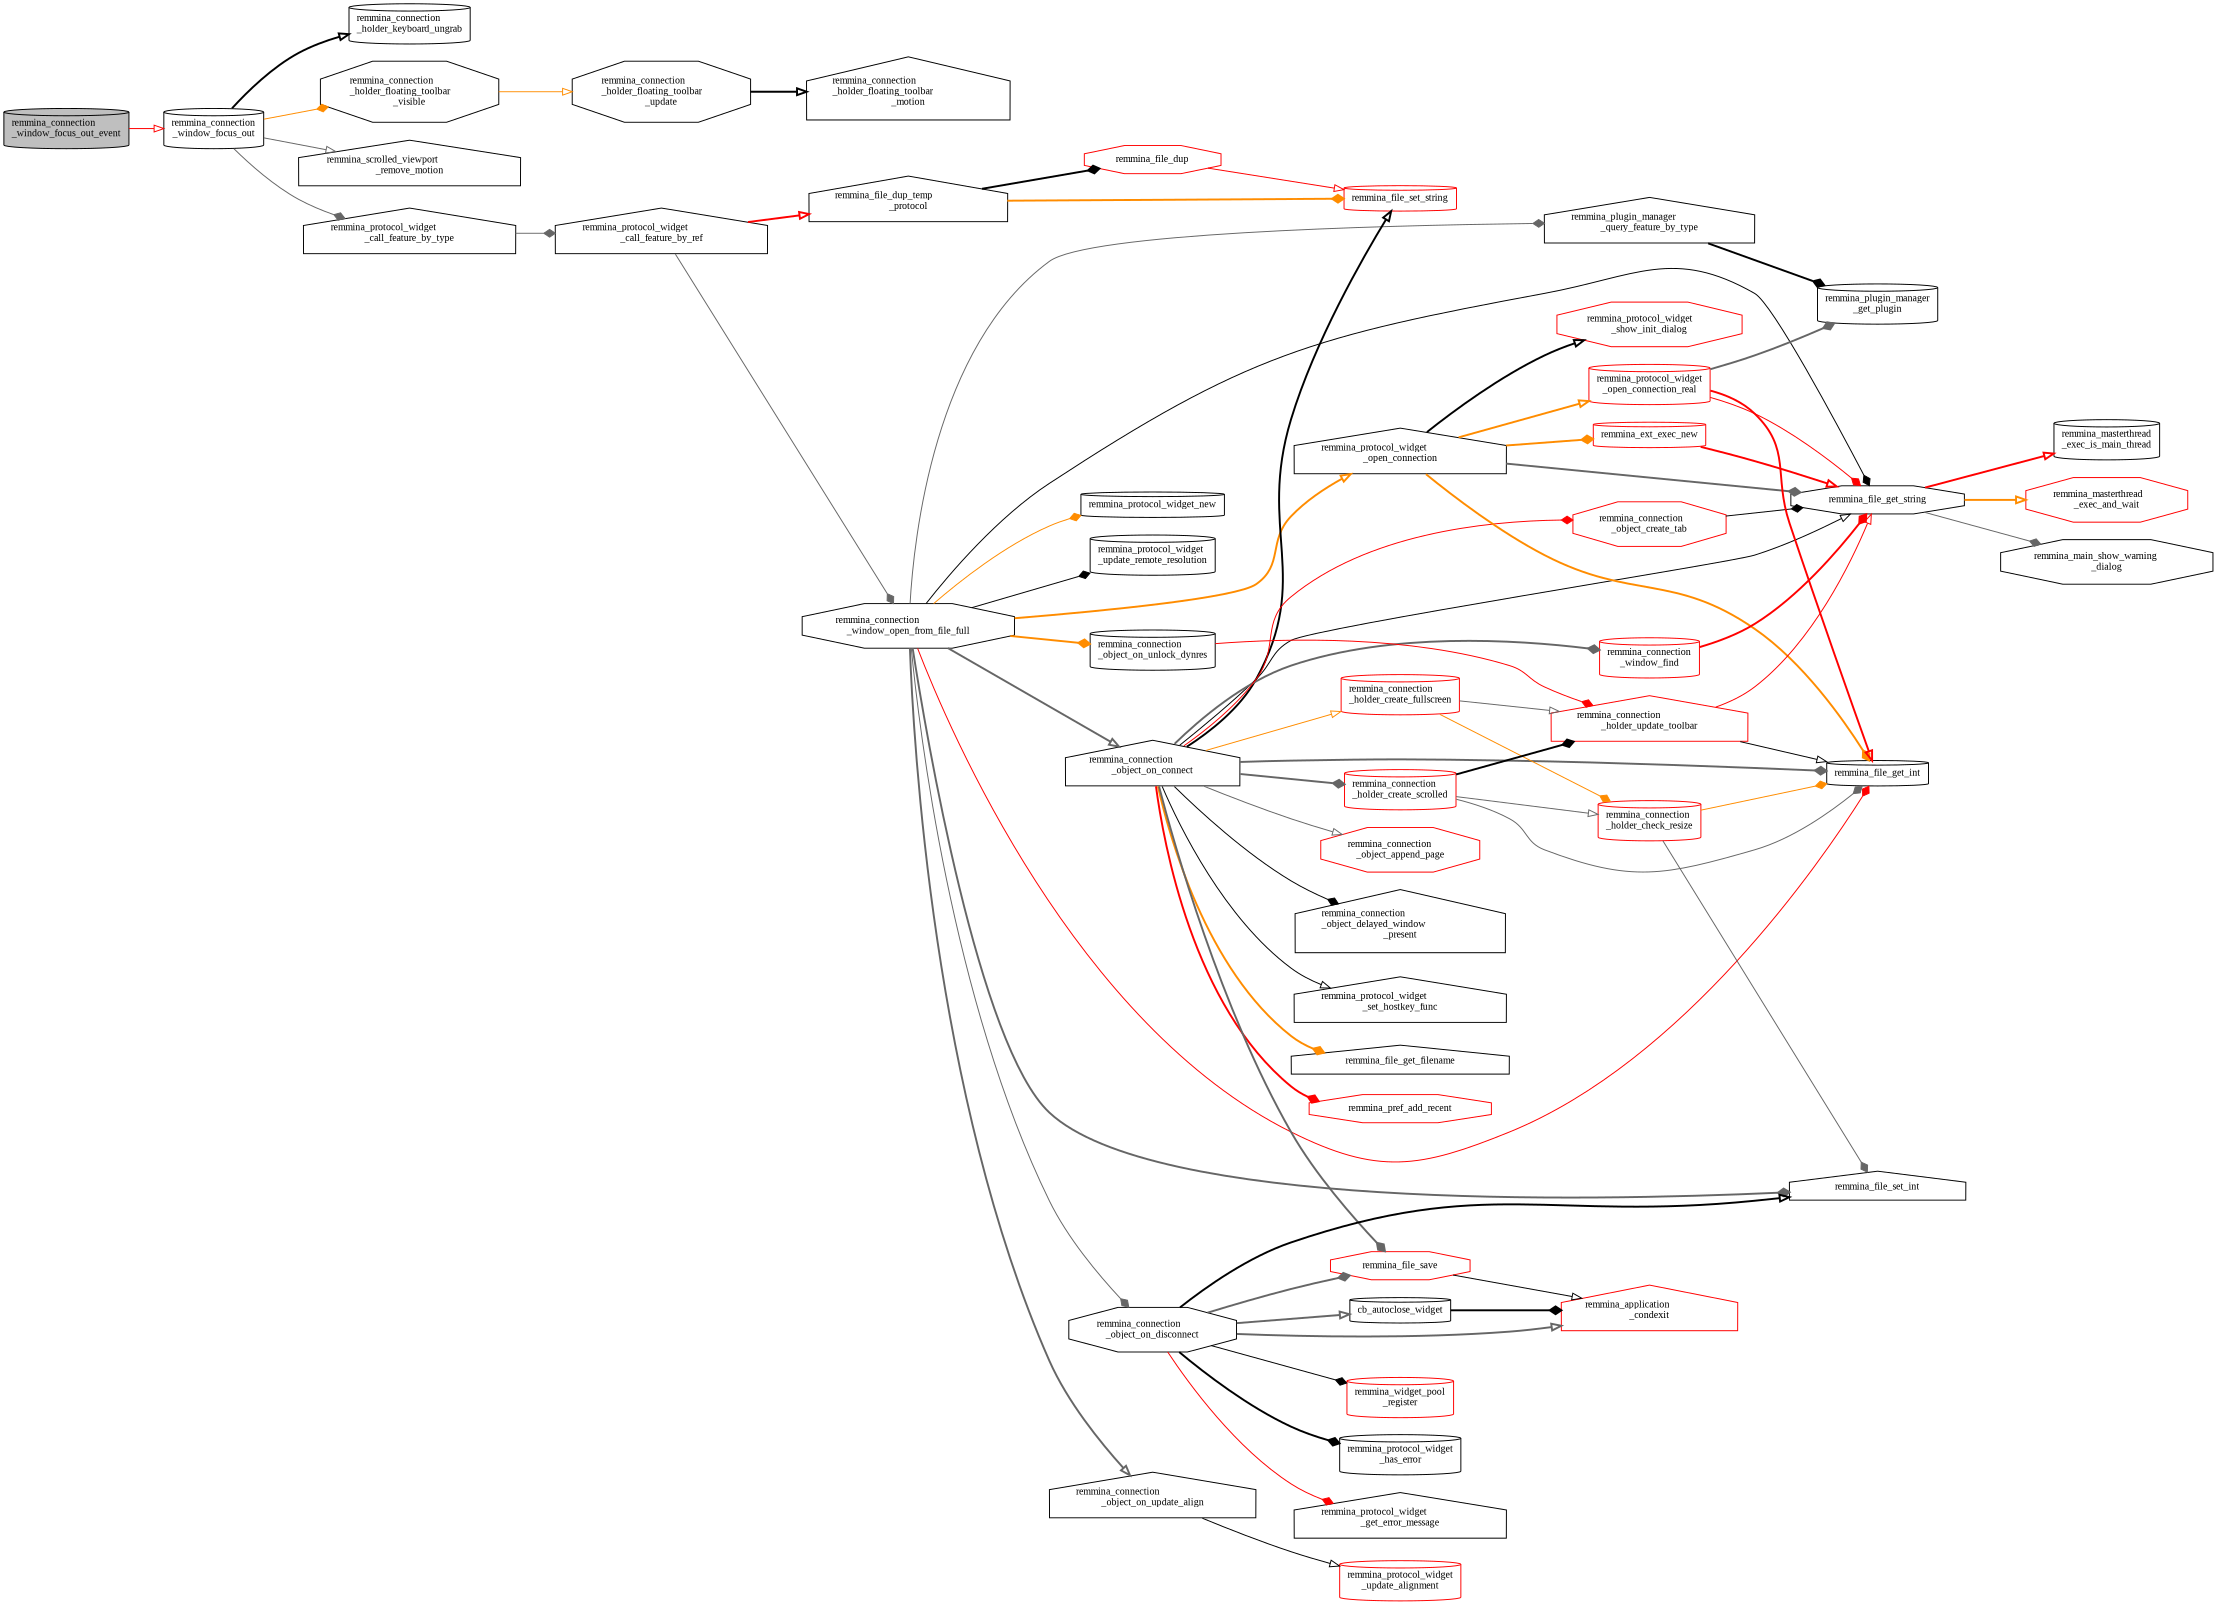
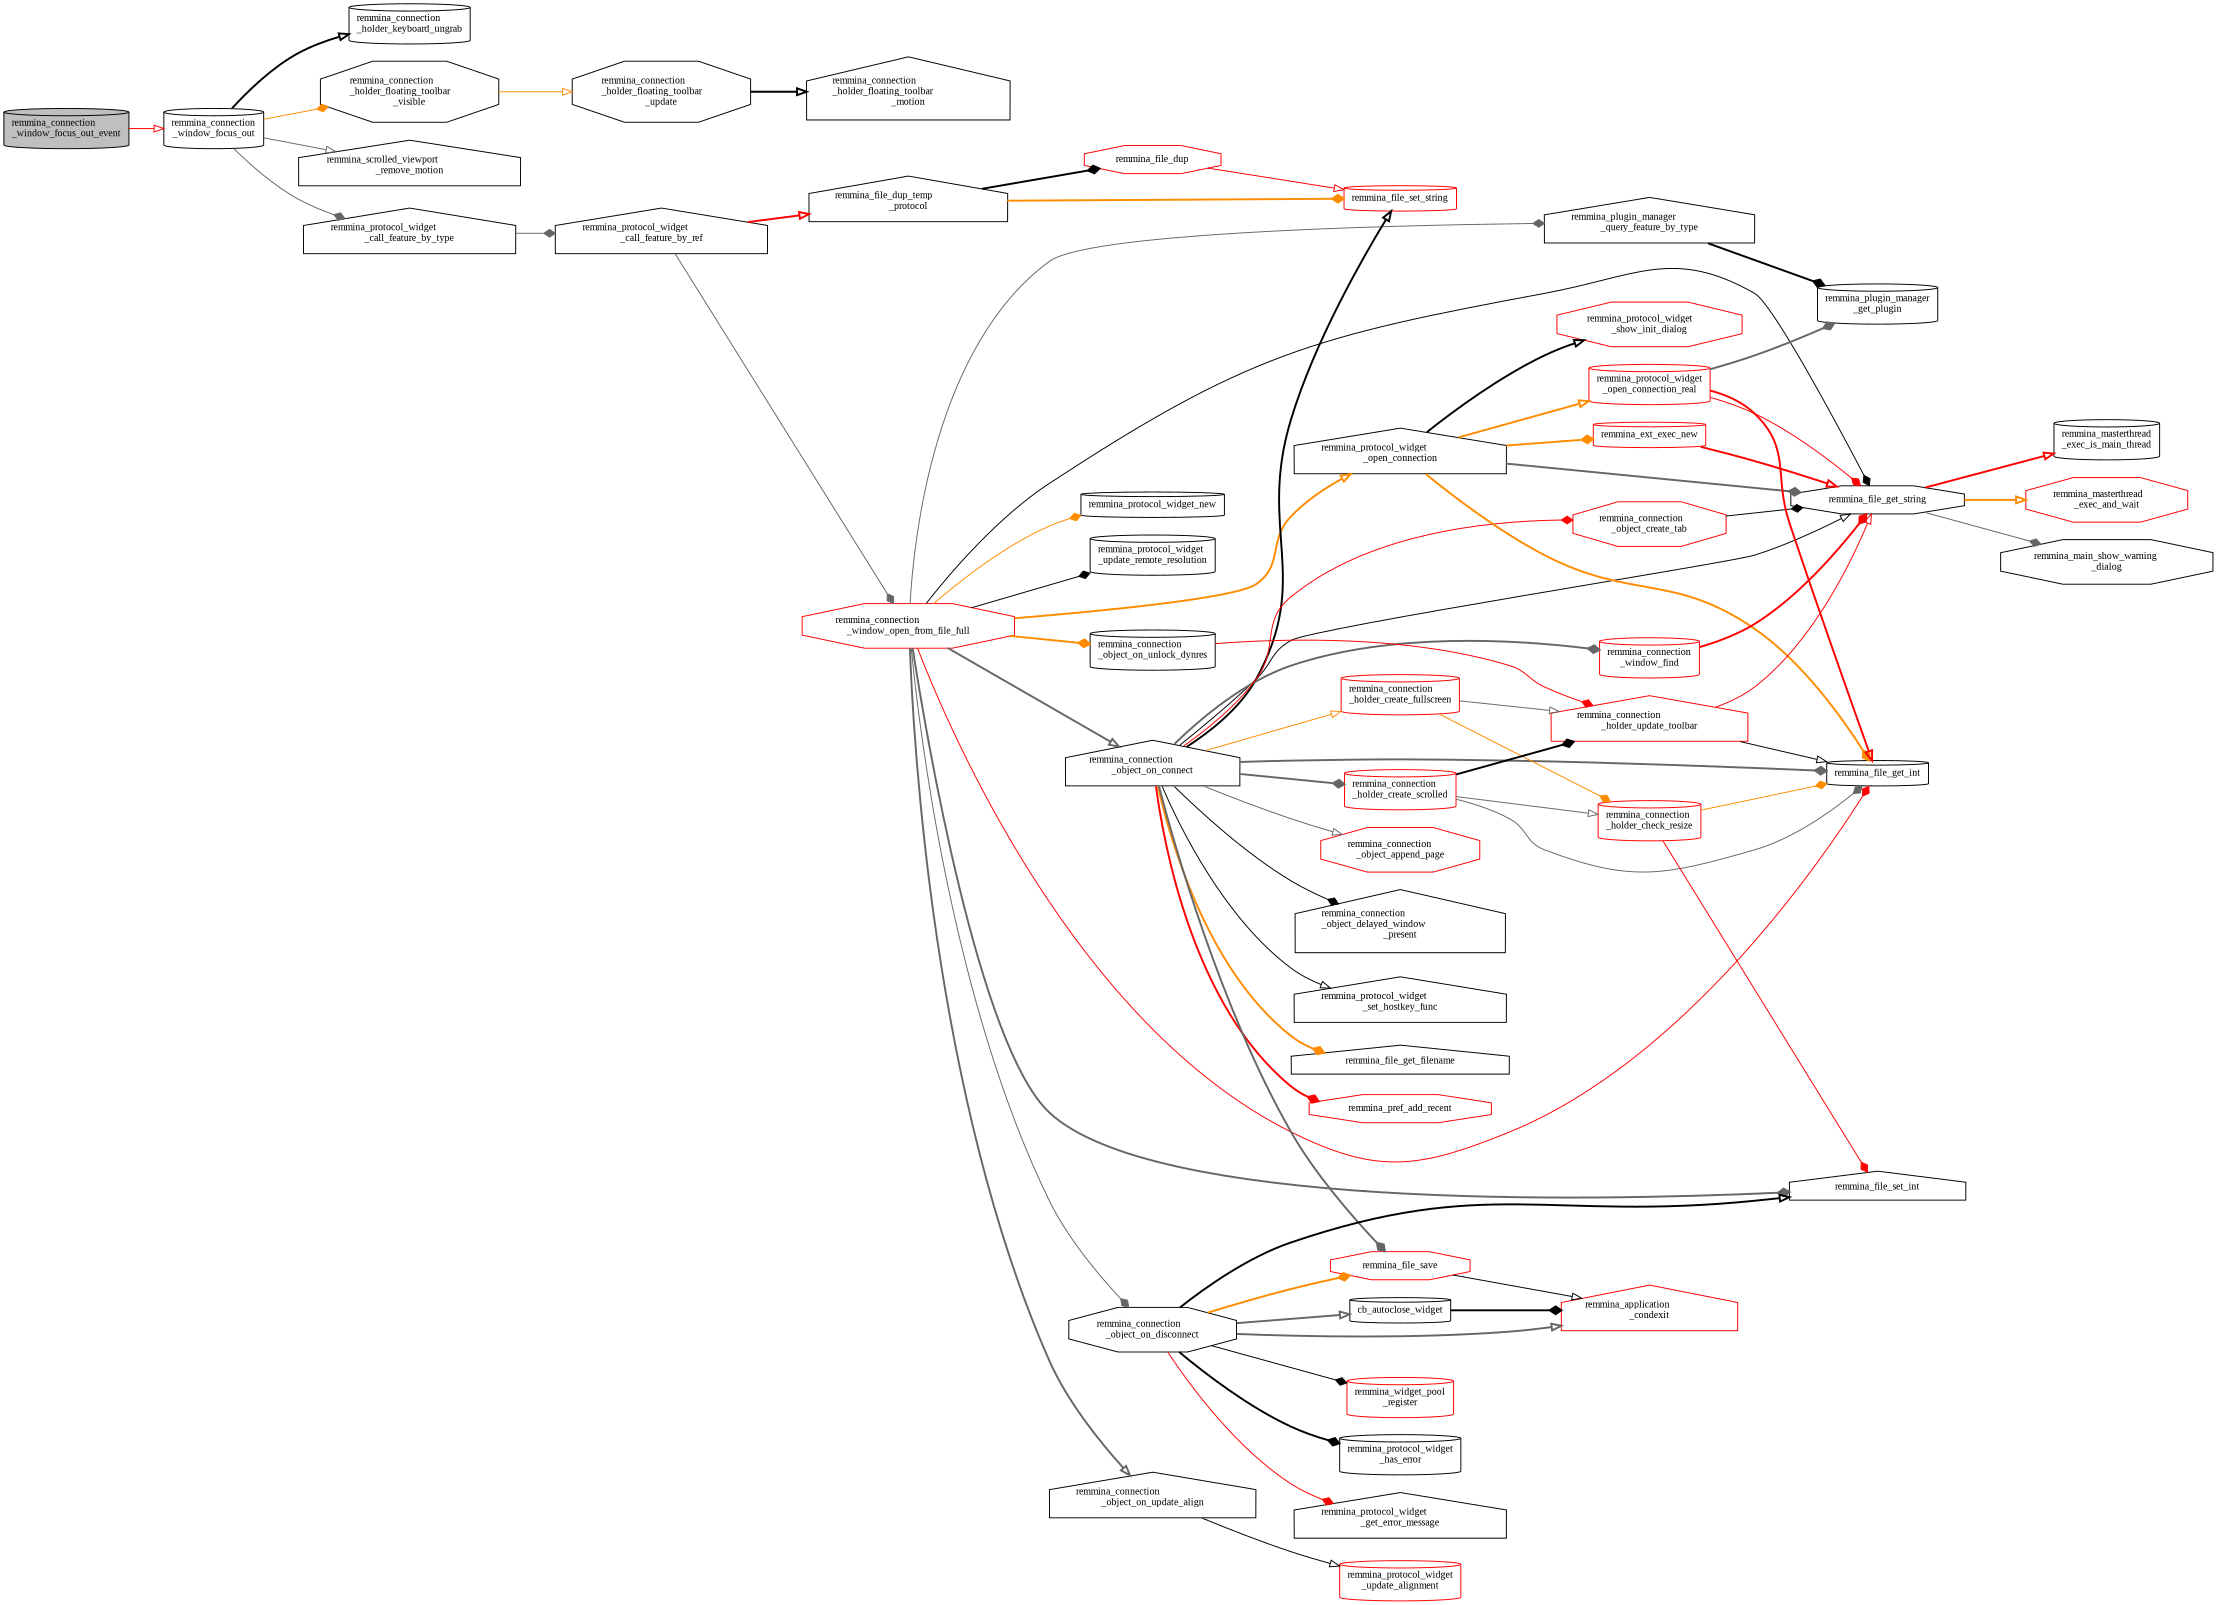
node "remmina_connection _window_open_from_file_full": color black -> red
edge "remmina_connection _holder_check_resize" -> "remmina_file_set_int": color gray40 -> red
edge "remmina_connection _object_on_disconnect" -> "remmina_file_save": color gray40 -> darkorange
